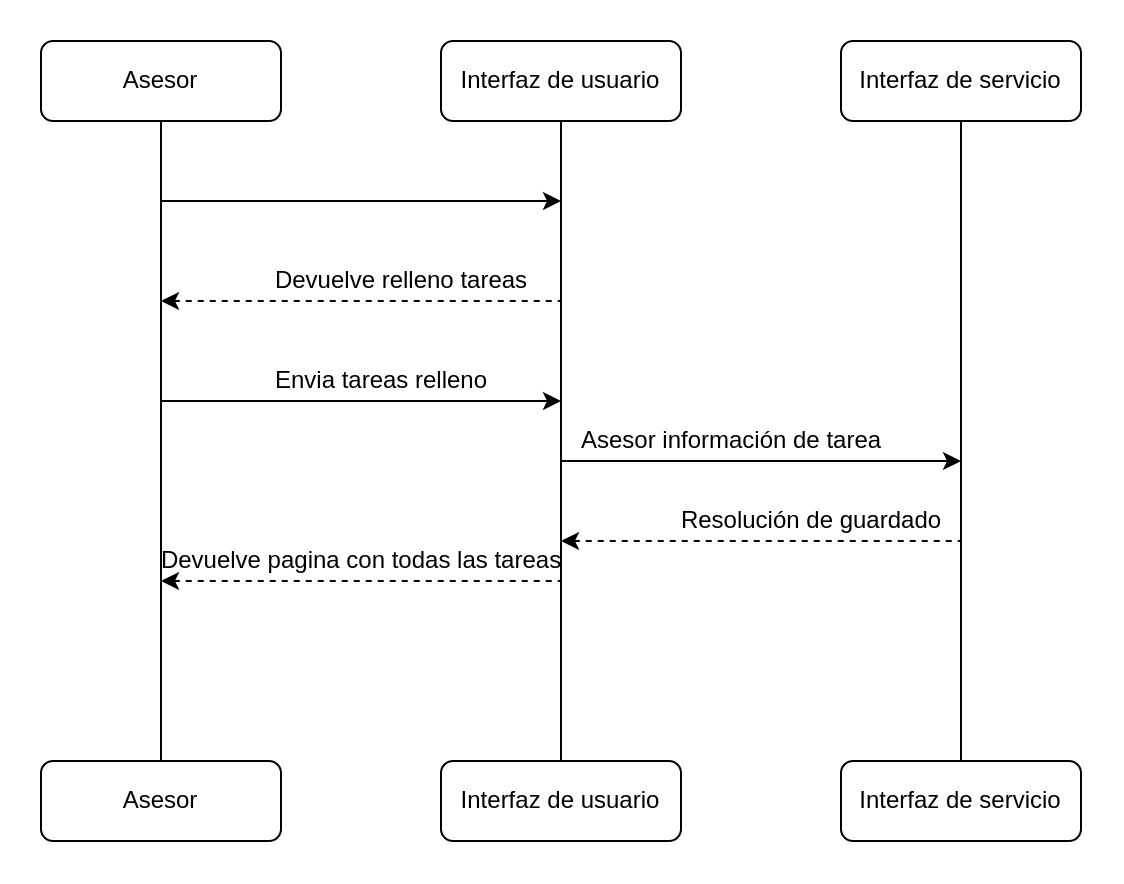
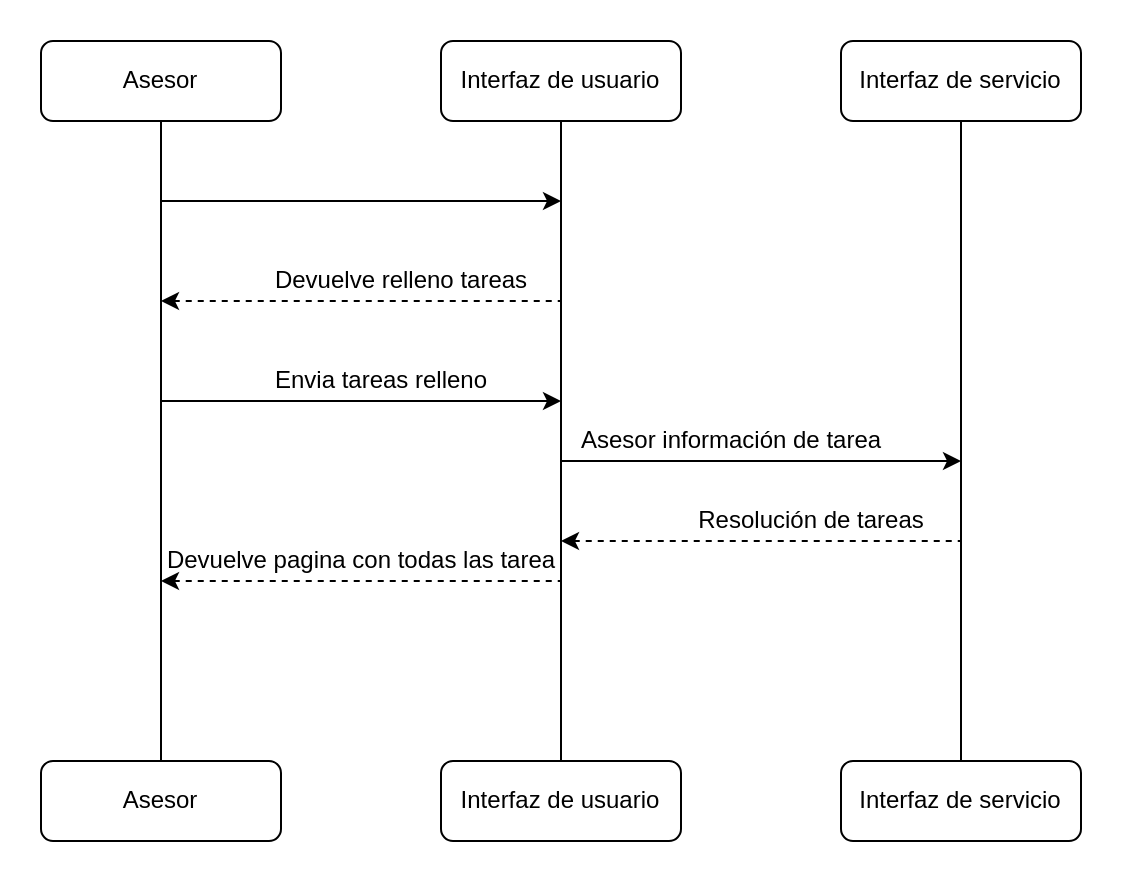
node "Resolución de guardado": label "Resolución de guardado" -> "Resolución de tareas"
node "Devuelve pagina con todas las tareas": label "Devuelve pagina con todas las tareas" -> "Devuelve pagina con todas las tarea"
